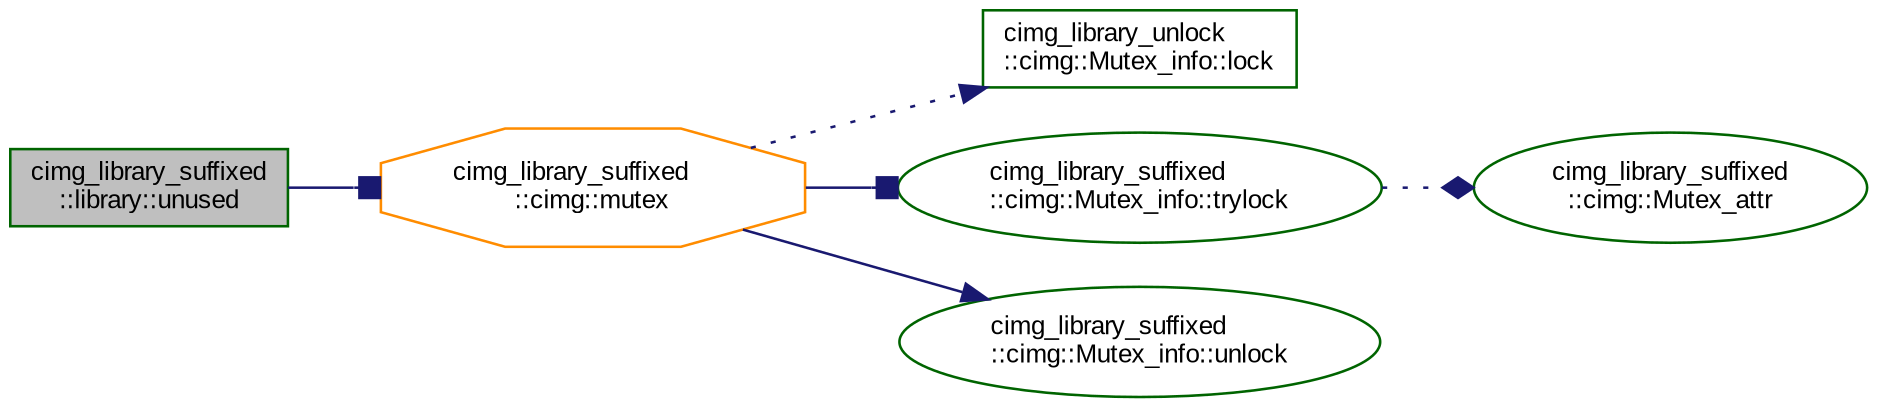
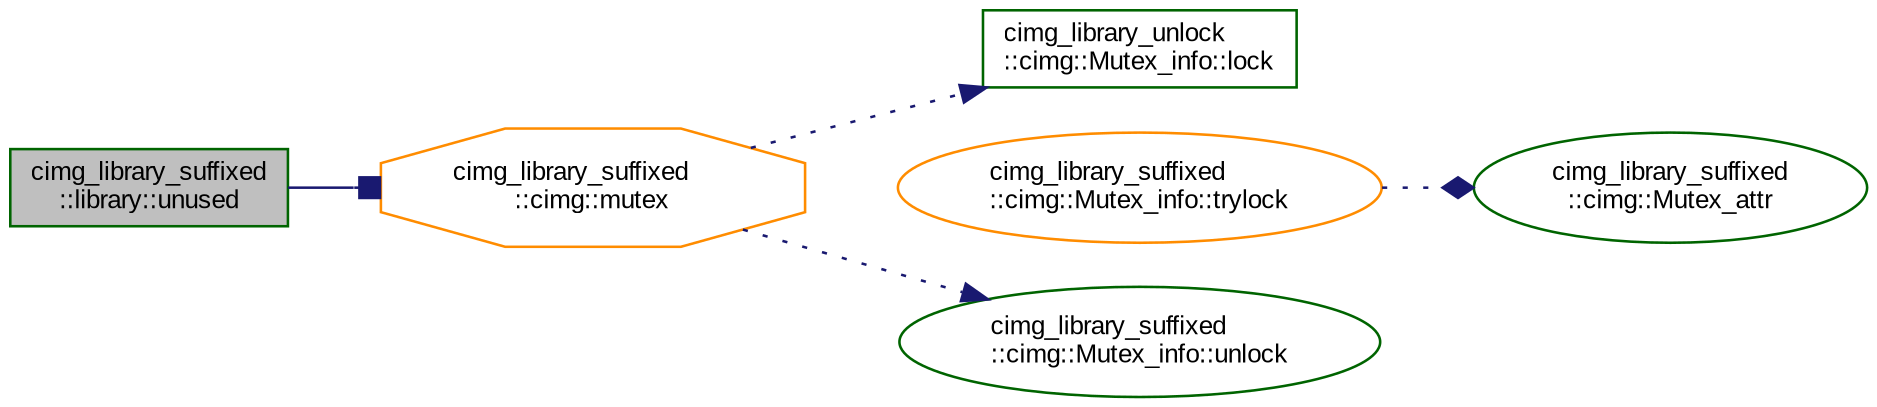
edge "cimg_library_suffixed ::cimg::mutex" -> "cimg_library_suffixed ::cimg::Mutex_info::trylock": removed
node "cimg_library_suffixed ::cimg::Mutex_info::trylock": color darkgreen -> darkorange
edge "cimg_library_suffixed ::cimg::mutex" -> "cimg_library_suffixed ::cimg::Mutex_info::unlock": style solid -> dotted
